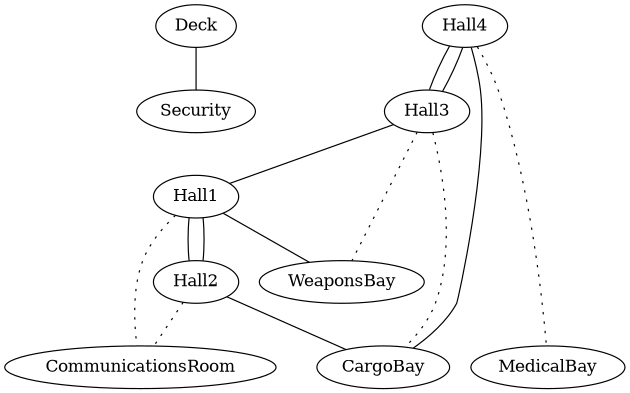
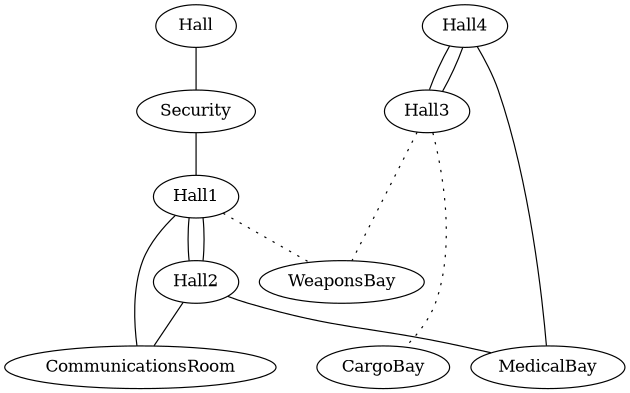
node "Deck": label "Deck" -> "Hall"
edge "Hall3" -- "Hall1": now "Security" -- "Hall1"
edge "Hall4" -- "MedicalBay": style dotted -> solid
edge "Hall4" -- "CargoBay": removed
edge "Hall1" -- "WeaponsBay": style solid -> dotted
edge "Hall1" -- "CommunicationsRoom": style dotted -> solid
edge "Hall2" -- "CargoBay": now "Hall2" -- "MedicalBay"
edge "Hall2" -- "CommunicationsRoom": style dotted -> solid
